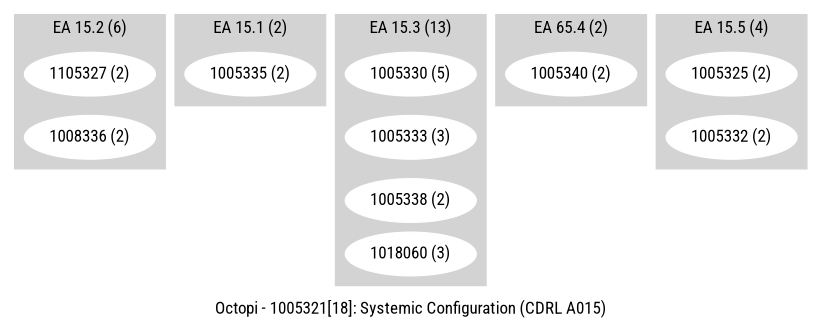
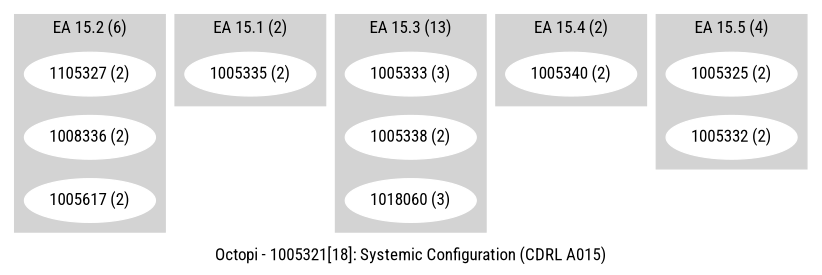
cluster "EA 65.4 (2)": label "EA 65.4 (2)" -> "EA 15.4 (2)"
node "1005330 (5)": removed
node "1005617 (2)": added
